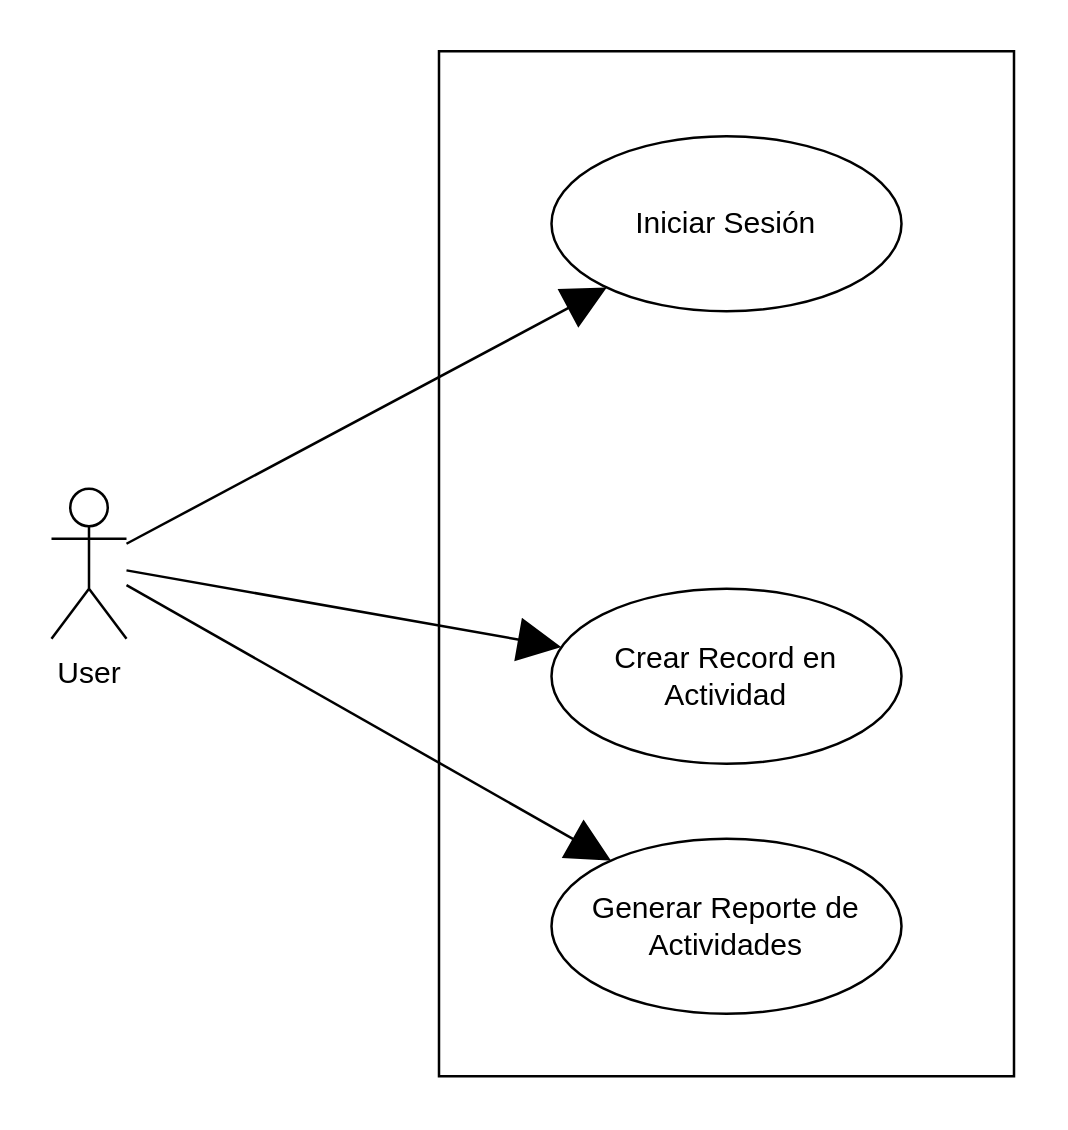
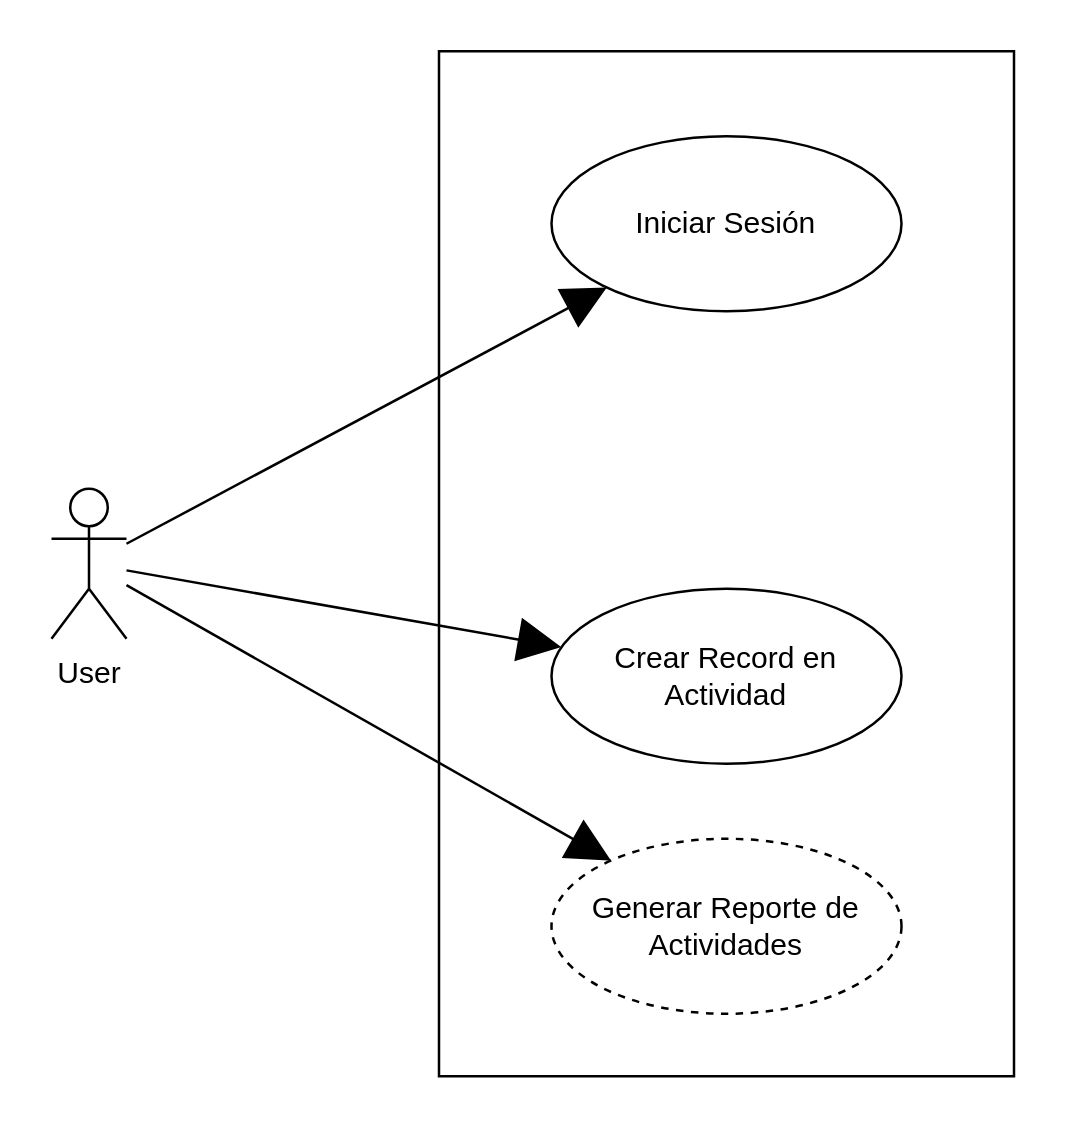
node "Generar Reporte de Actividades": style solid -> dashed
